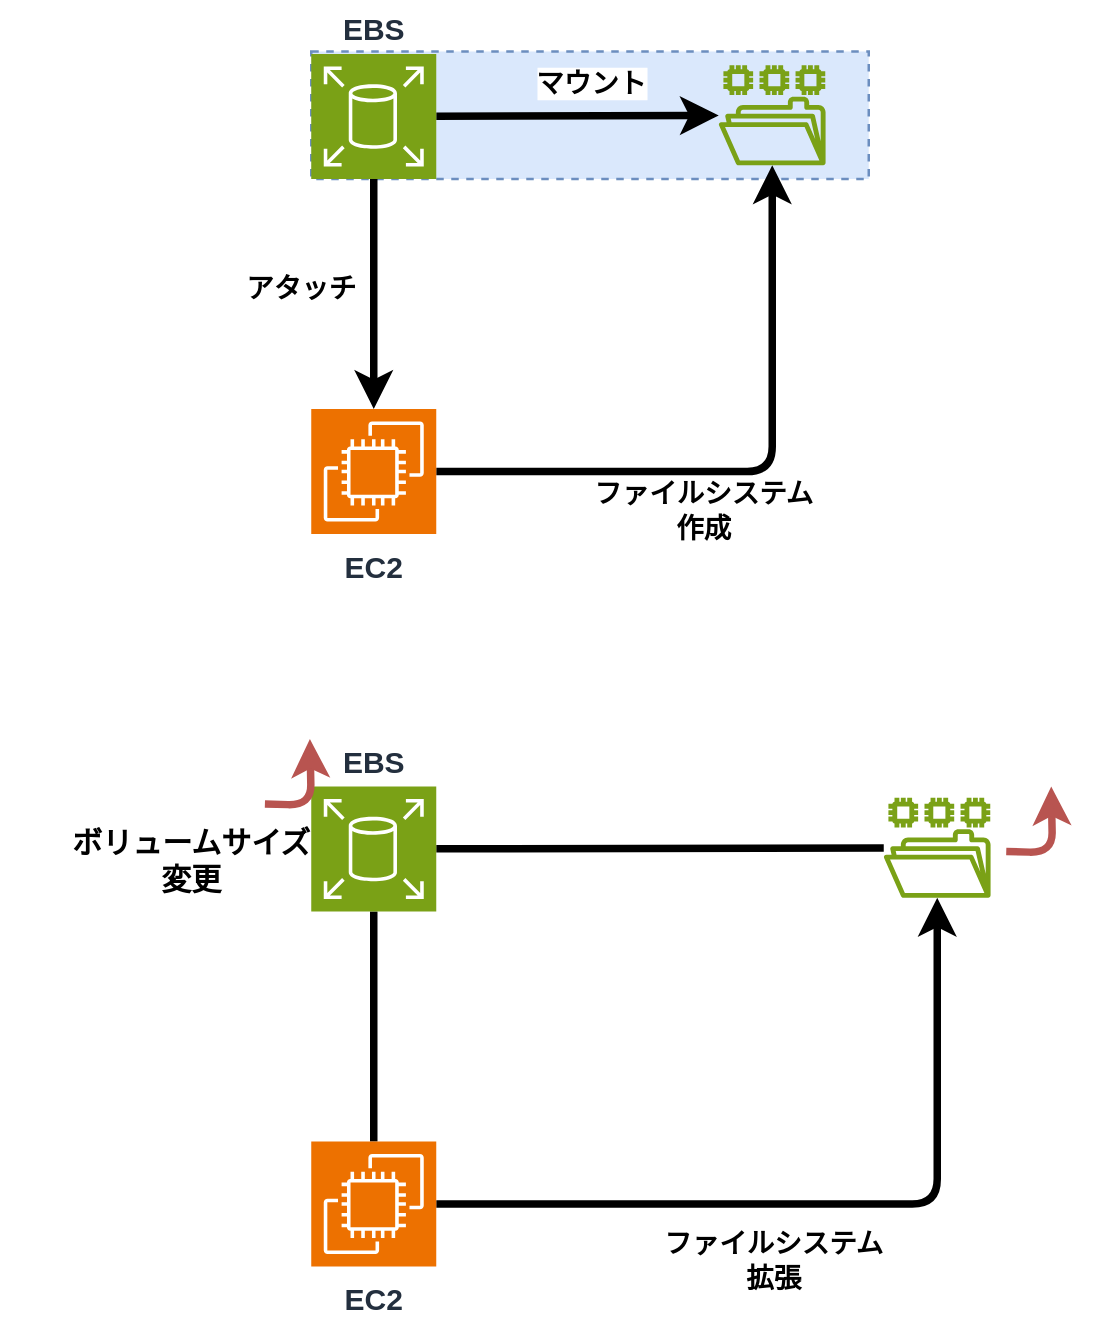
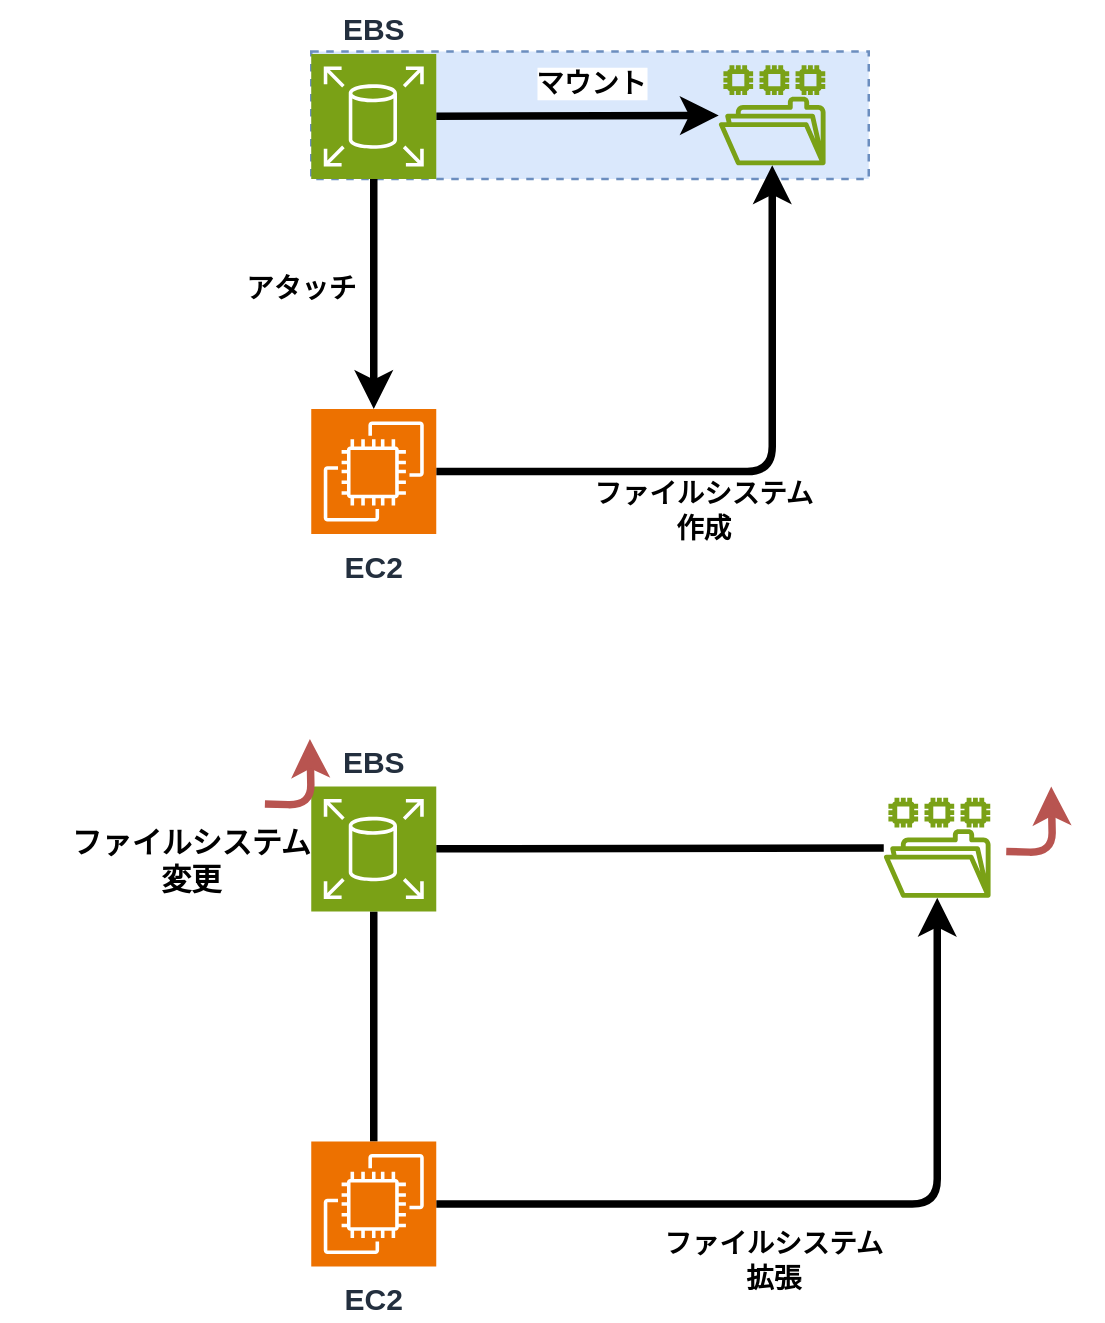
node "ボリュームサイズ 変更": label "ボリュームサイズ 変更" -> "ファイルシステム 変更"
